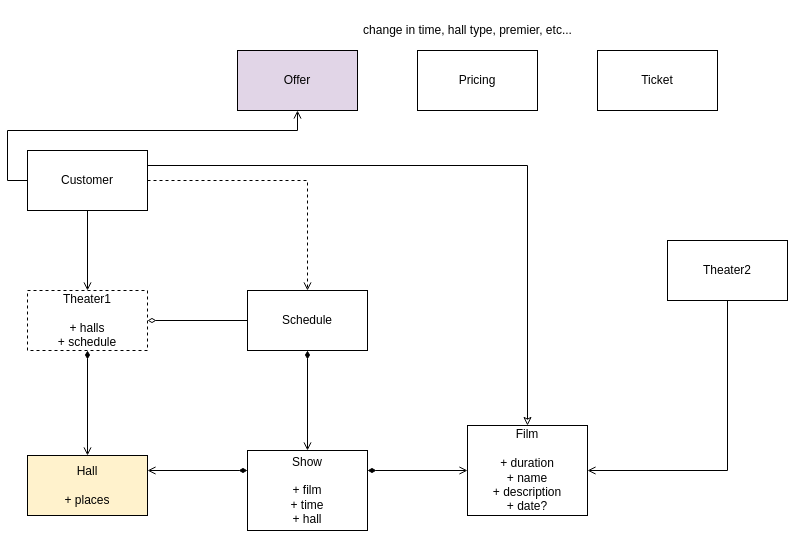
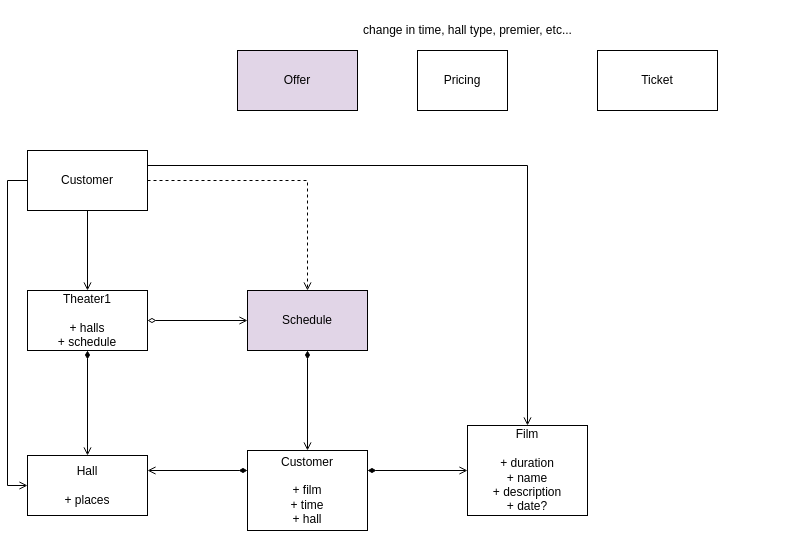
node "Pricing": size 120x60 -> 90x60
edge "Customer" -> "Offer": now "Customer" -> "Hall + places"
node "Theater2": removed
node "Theater1 + halls + schedule": style dashed -> solid
edge "Schedule" -> "Theater1 + halls + schedule": arrowhead none -> open
node "Schedule": fillcolor #ffffff -> #e1d5e7
edge "Customer" -> "Film + duration + name + description + date?": arrowhead classic -> open
edge "Theater2" -> "Film + duration + name + description + date?": removed
node "Hall + places": fillcolor #fff2cc -> #ffffff
node "Show + film + time + hall": label "Show + film + time + hall" -> "Customer + film + time + hall"
